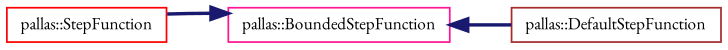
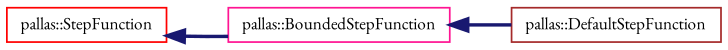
edge "pallas::StepFunction" -> "pallas::BoundedStepFunction": reversed
